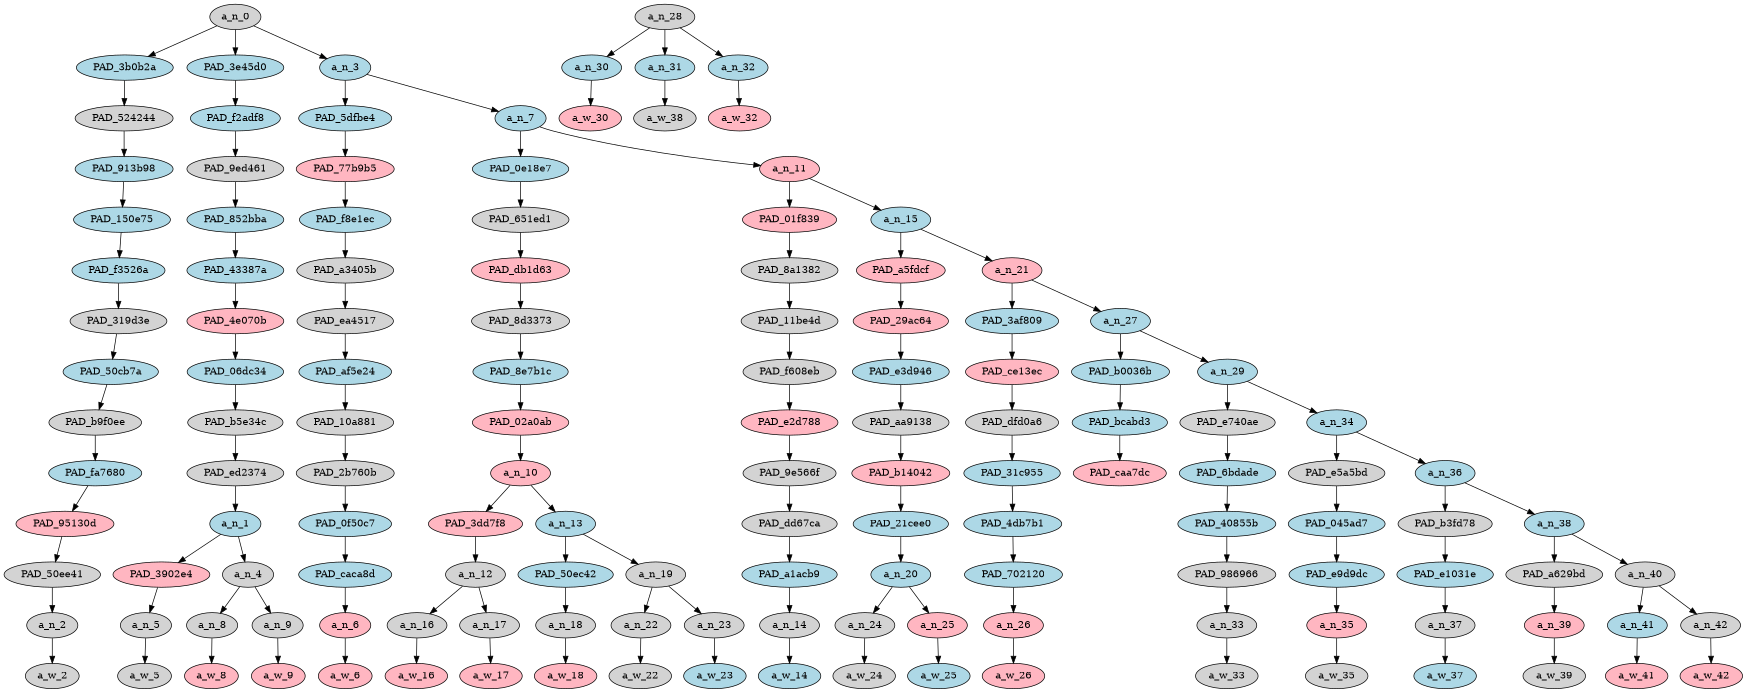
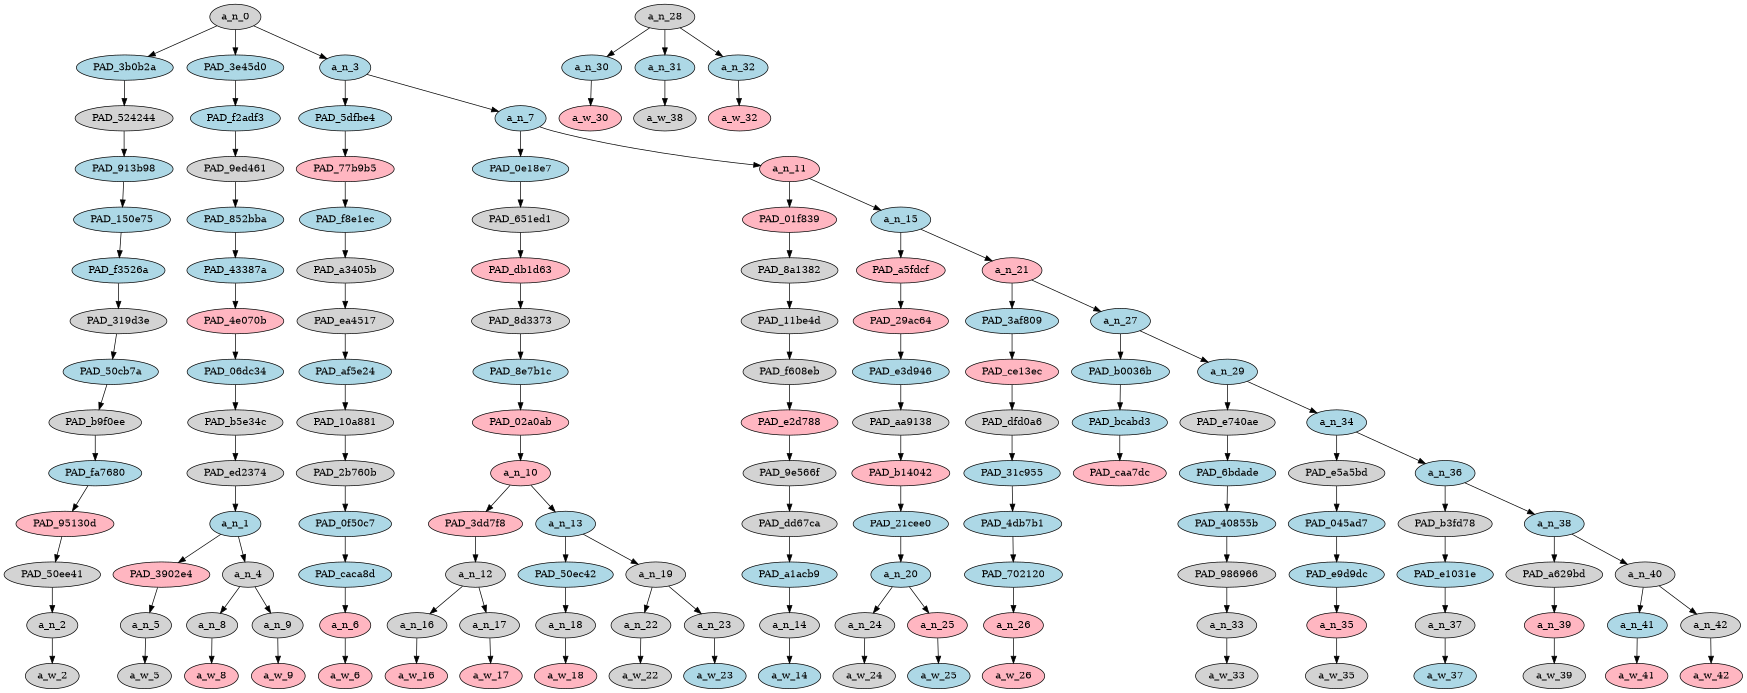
node "PAD_f2adf8": label "PAD_f2adf8" -> "PAD_f2adf3"
